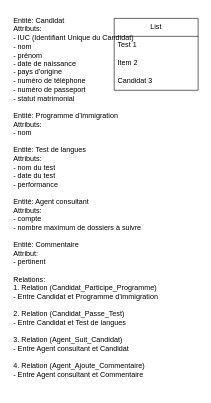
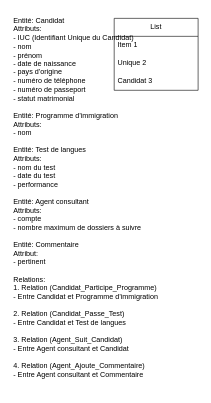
node "Test 1": label "Test 1" -> "Item 1"
node "Item 2": label "Item 2" -> "Unique 2"
